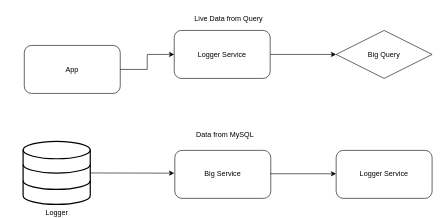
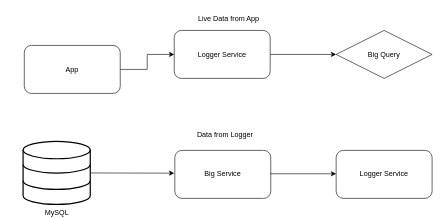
node "Live Data from Query": label "Live Data from Query" -> "Live Data from App"
node "Data from MySQL": label "Data from MySQL" -> "Data from Logger"
node "Logger": label "Logger" -> "MySQL"
